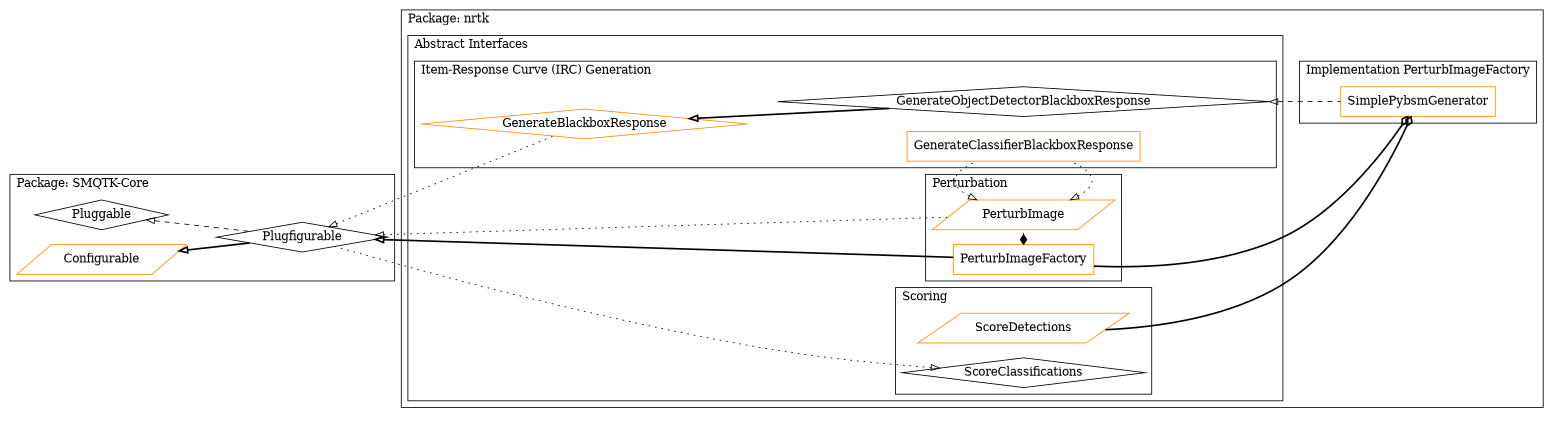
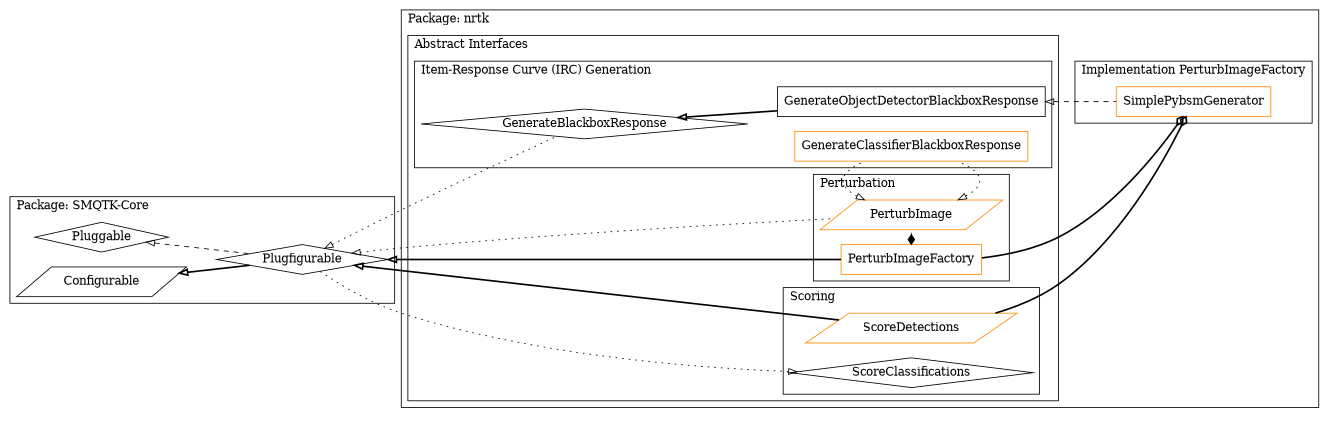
node "GenerateObjectDetectorBlackboxResponse": shape diamond -> box
node "GenerateBlackboxResponse": color darkorange -> black
node "Configurable": color darkorange -> black
edge "ScoreDetections" -> "Plugfigurable": added
